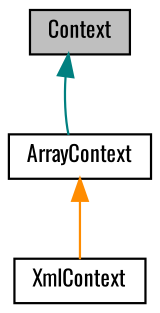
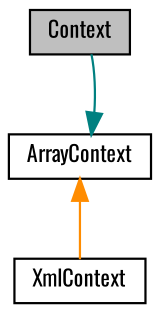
edge "ArrayContext" -> "Context": reversed
